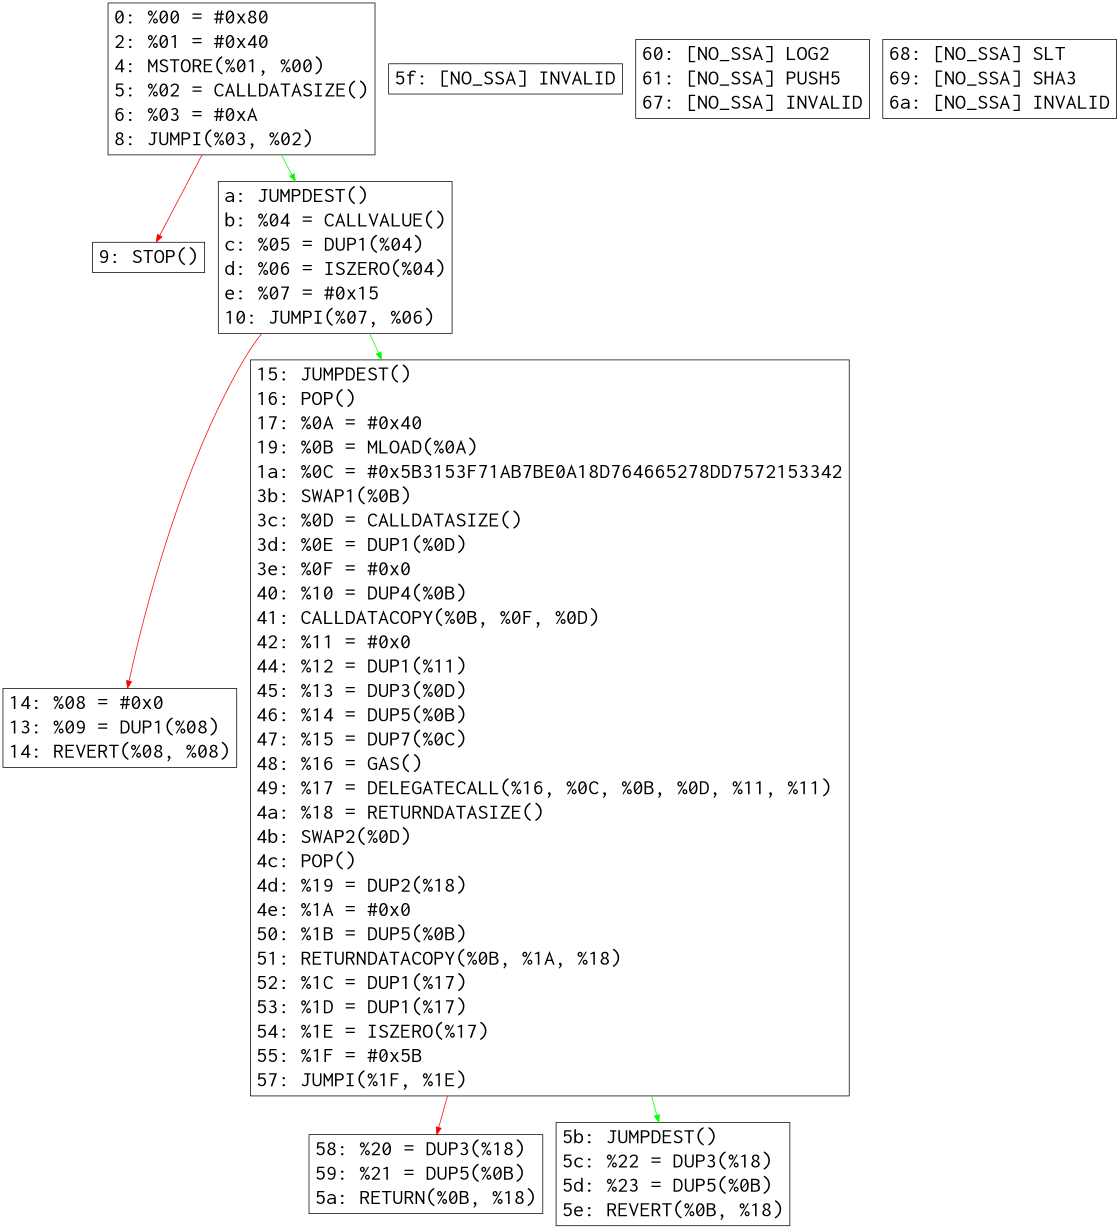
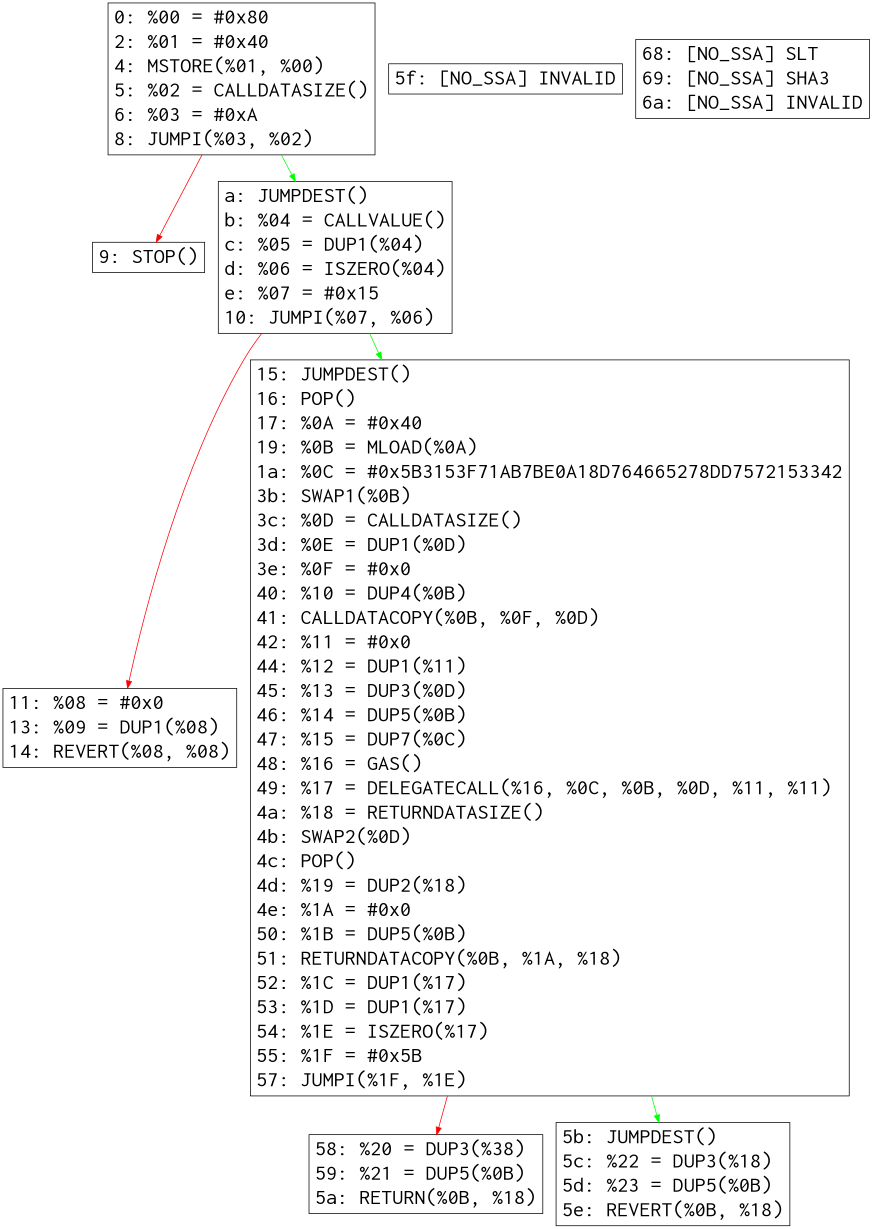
node "60: [NO_SSA] LOG2 61: [NO_SSA] PUSH5 67: [NO_SSA] INVALID": removed
node "14: %08 = #0x0 13: %09 = DUP1(%08) 14: REVERT(%08, %08)": label "14: %08 = #0x0 13: %09 = DUP1(%08) 14: REVERT(%08, %08)" -> "11: %08 = #0x0 13: %09 = DUP1(%08) 14: REVERT(%08, %08)"
node "58: %20 = DUP3(%18) 59: %21 = DUP5(%0B) 5a: RETURN(%0B, %18)": label "58: %20 = DUP3(%18) 59: %21 = DUP5(%0B) 5a: RETURN(%0B, %18)" -> "58: %20 = DUP3(%38) 59: %21 = DUP5(%0B) 5a: RETURN(%0B, %18)"
